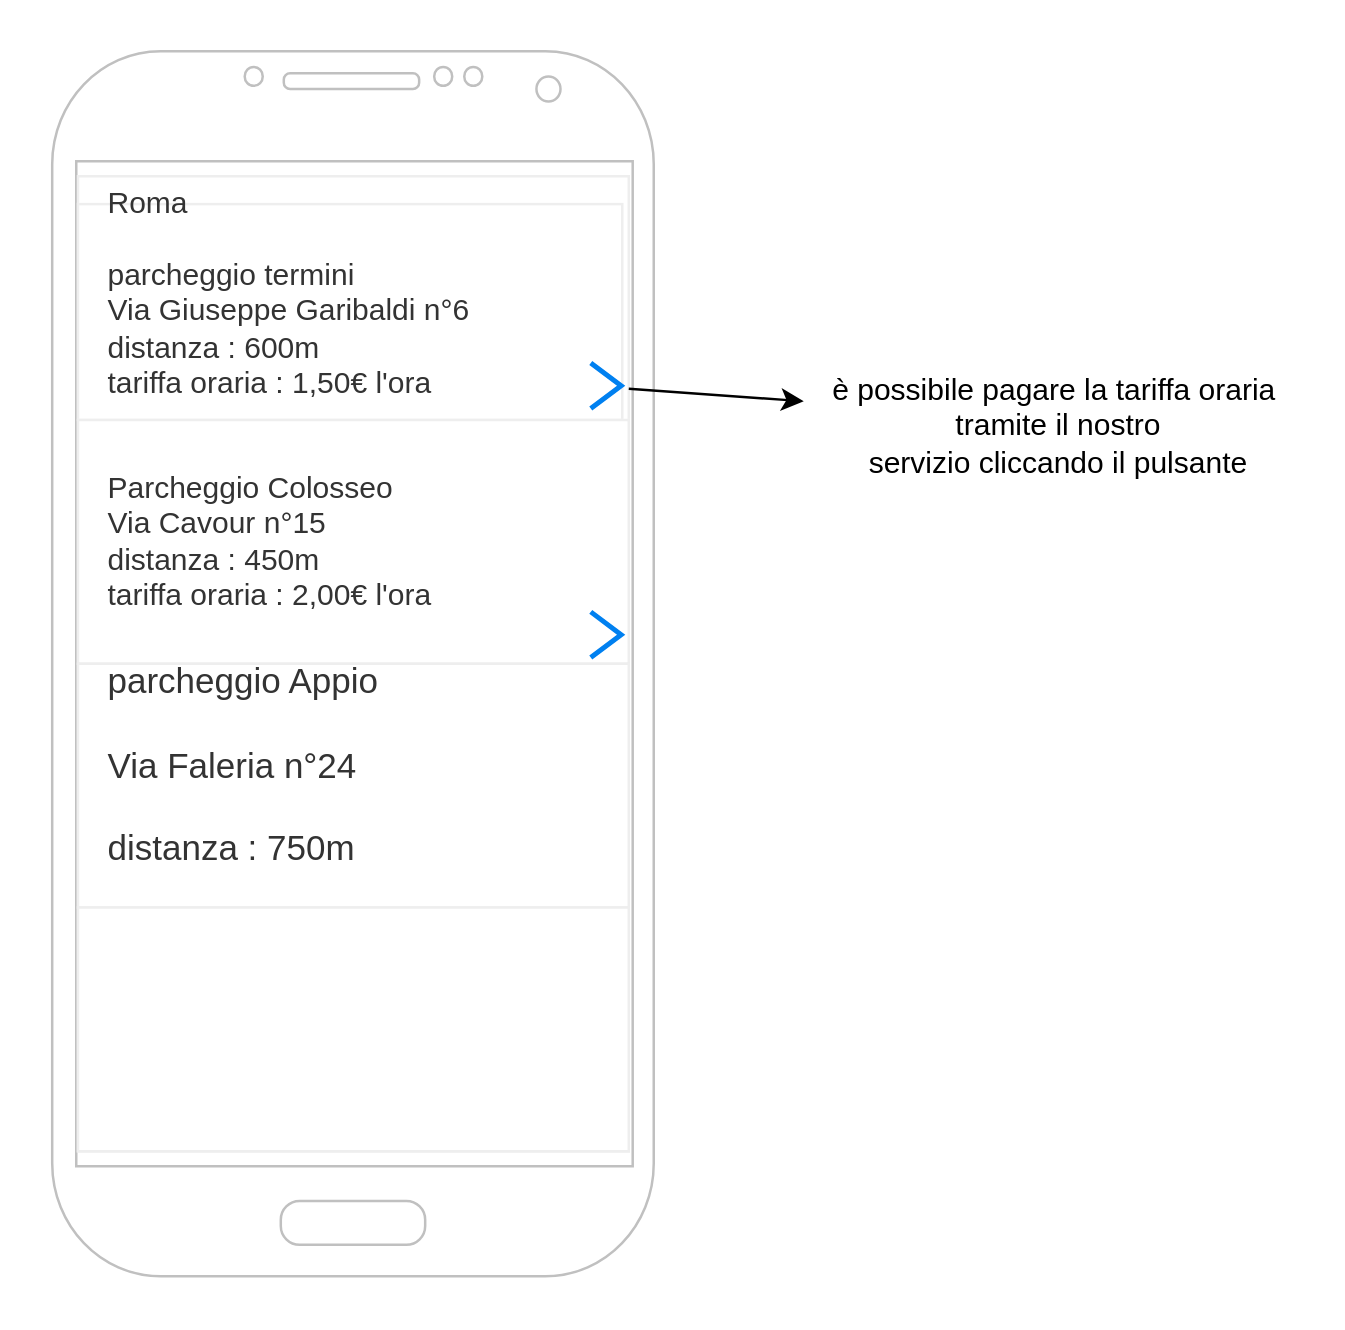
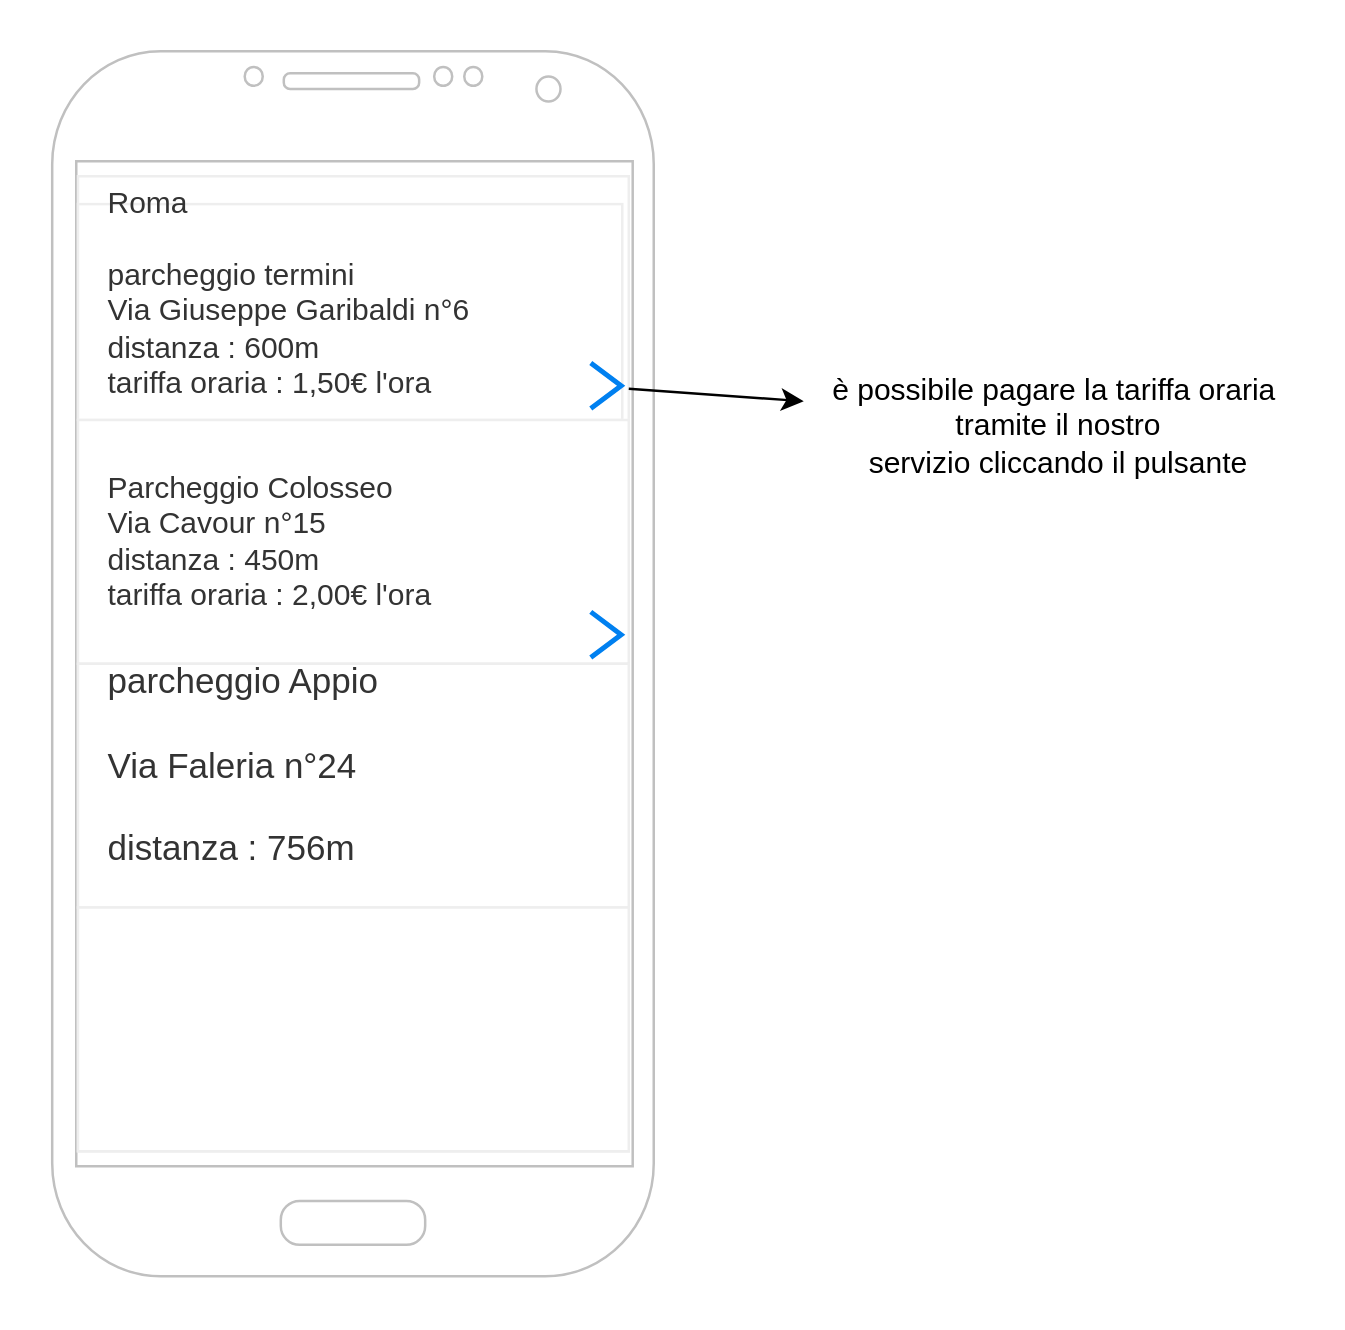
node "parcheggio Appio Via Faleria n°24 distanza : 750m": label "parcheggio Appio Via Faleria n°24 distanza : 750m" -> "parcheggio Appio Via Faleria n°24 distanza : 756m"
